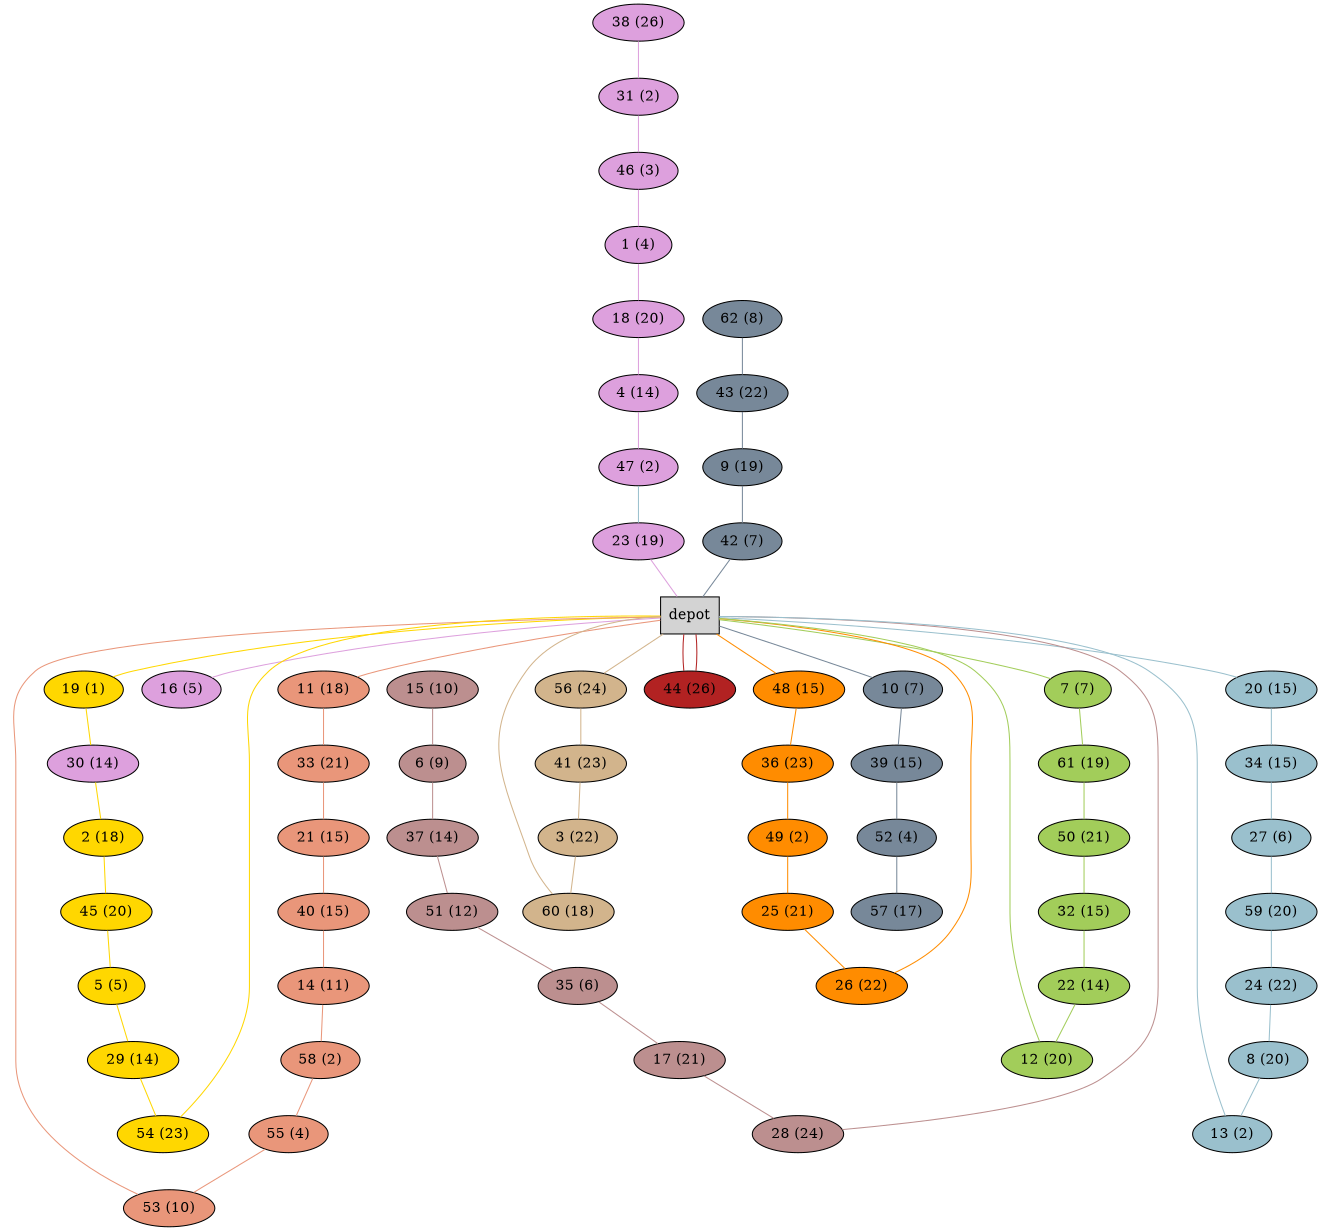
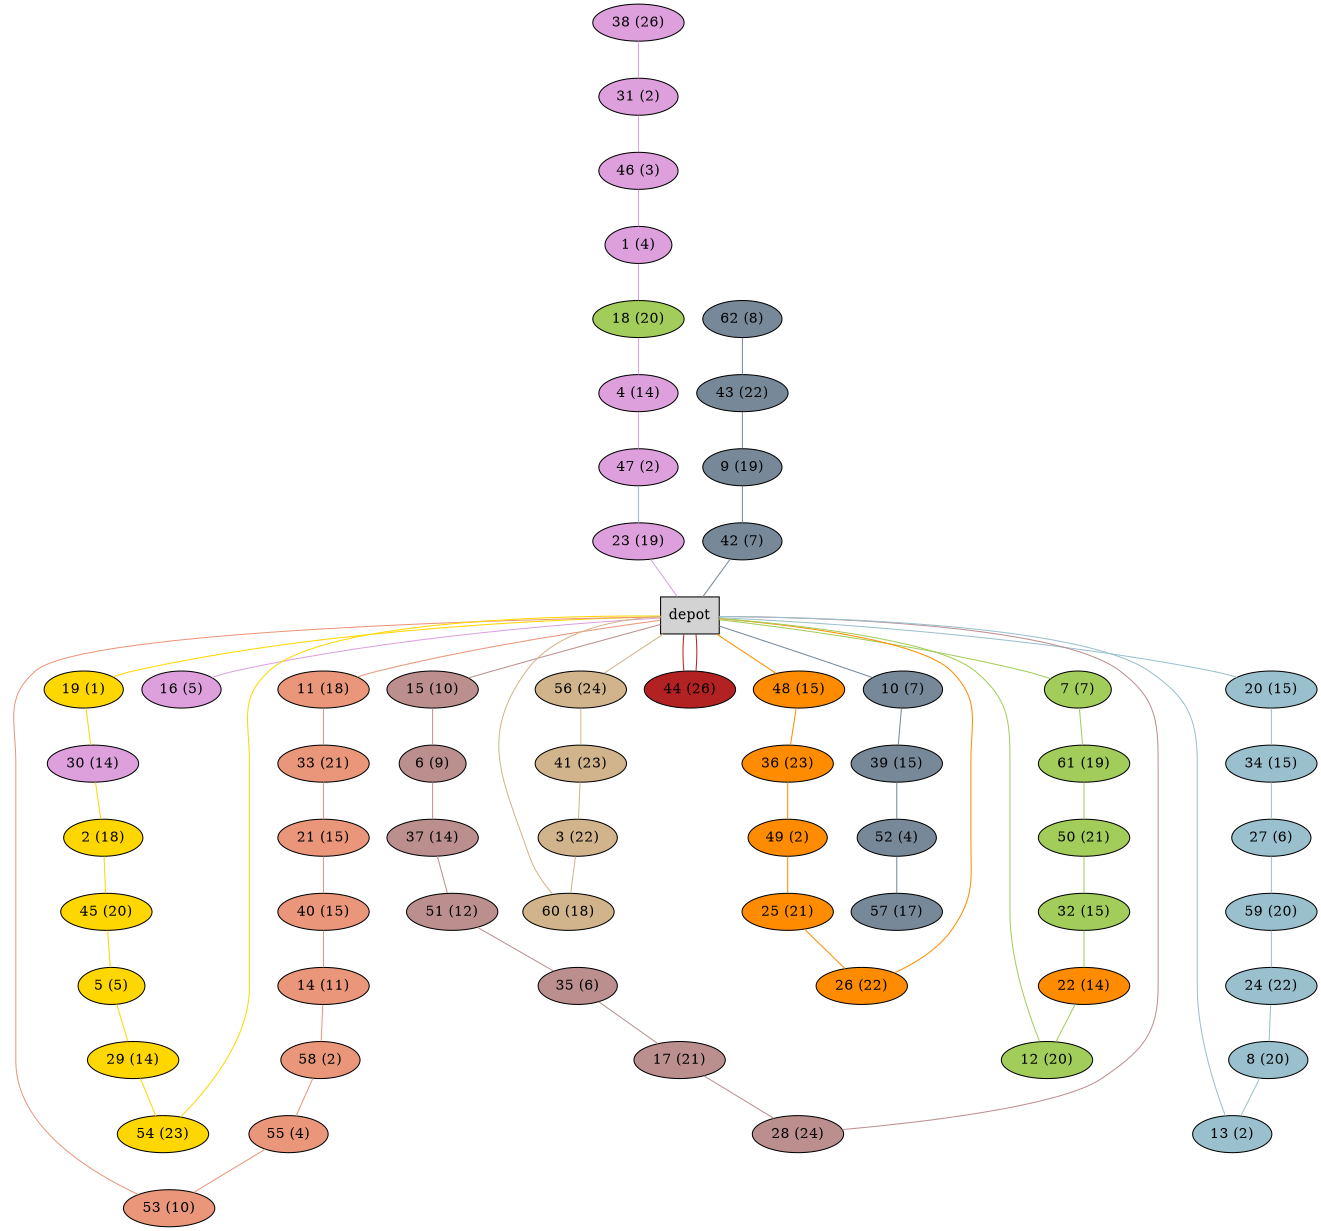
node "18 (20)": fillcolor plum -> darkolivegreen3
edge "depot" -- "15 (10)": added
node "22 (14)": fillcolor darkolivegreen3 -> darkorange
